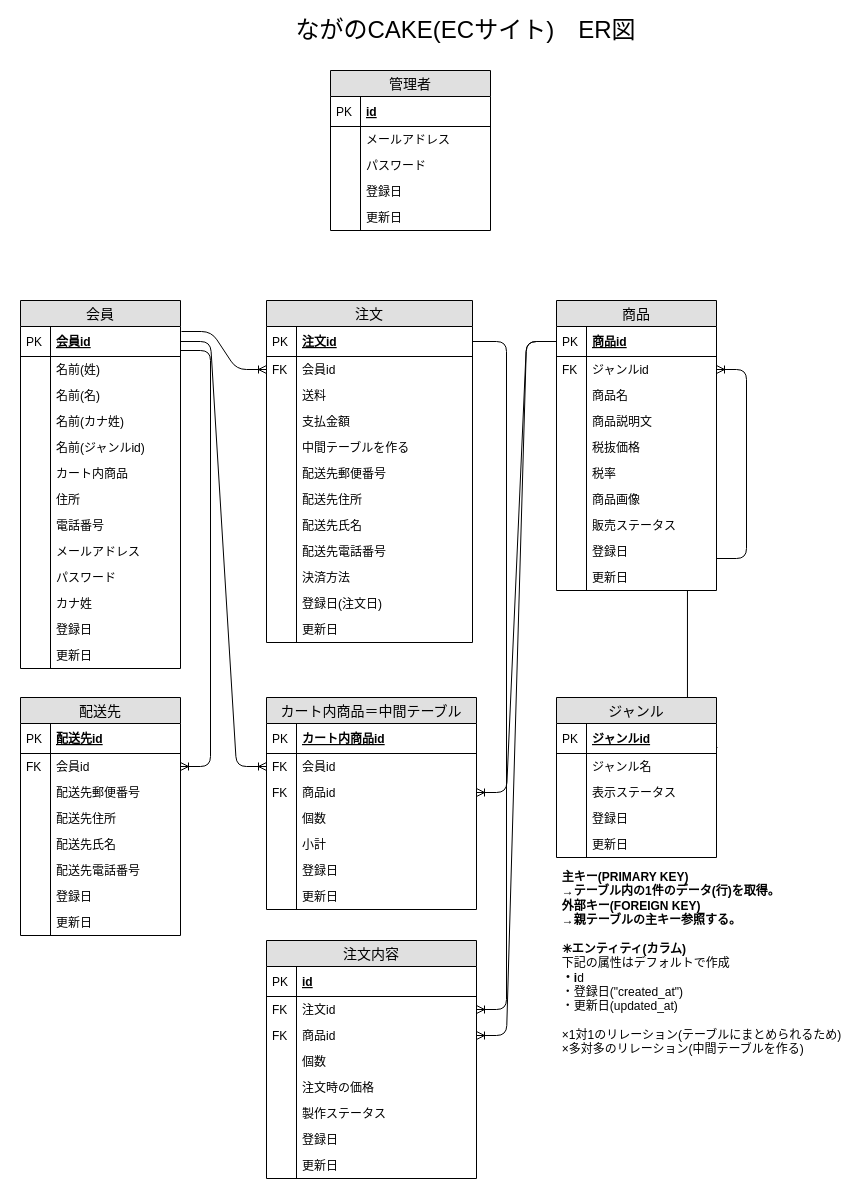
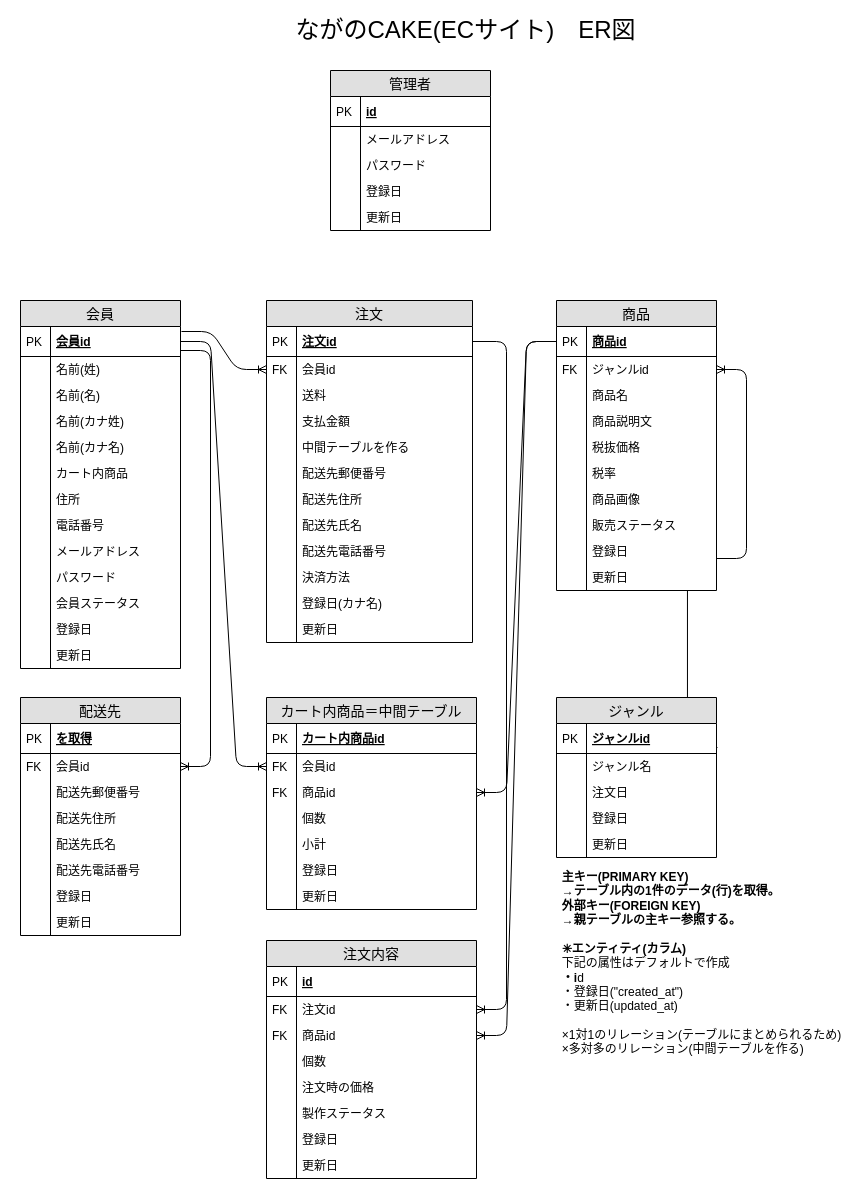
node "名前(ジャンルid)": label "名前(ジャンルid)" -> "名前(カナ名)"
node "カナ姓": label "カナ姓" -> "会員ステータス"
node "登録日(注文日)": label "登録日(注文日)" -> "登録日(カナ名)"
node "配送先id": label "配送先id" -> "を取得"
node "表示ステータス": label "表示ステータス" -> "注文日"
